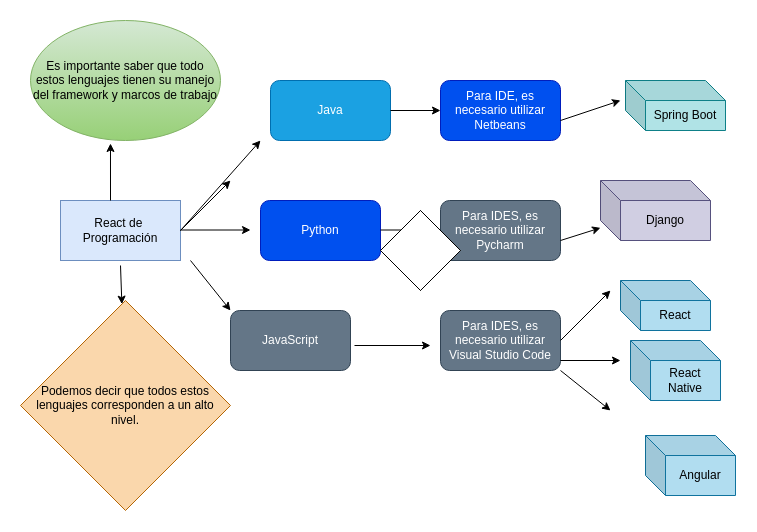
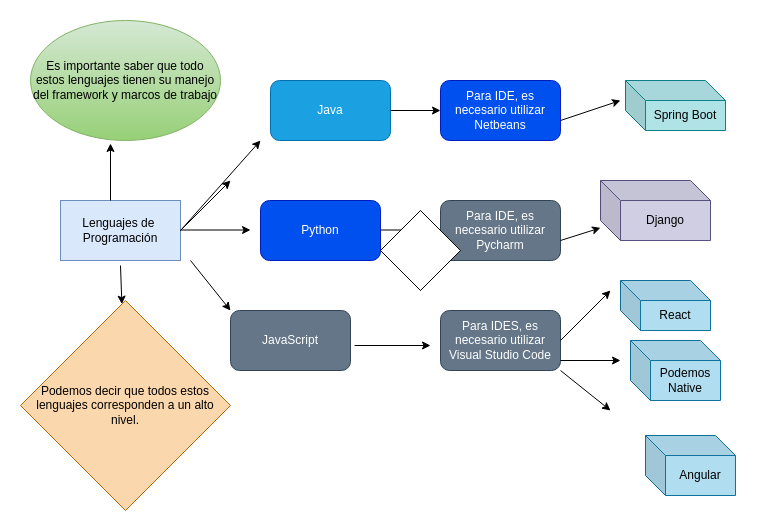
node "React de Programación": label "React de Programación" -> "Lenguajes de Programación"
node "Para IDES, es necesario utilizar Pycharm": label "Para IDES, es necesario utilizar Pycharm" -> "Para IDE, es necesario utilizar Pycharm"
node "React Native": label "React Native" -> "Podemos Native"
